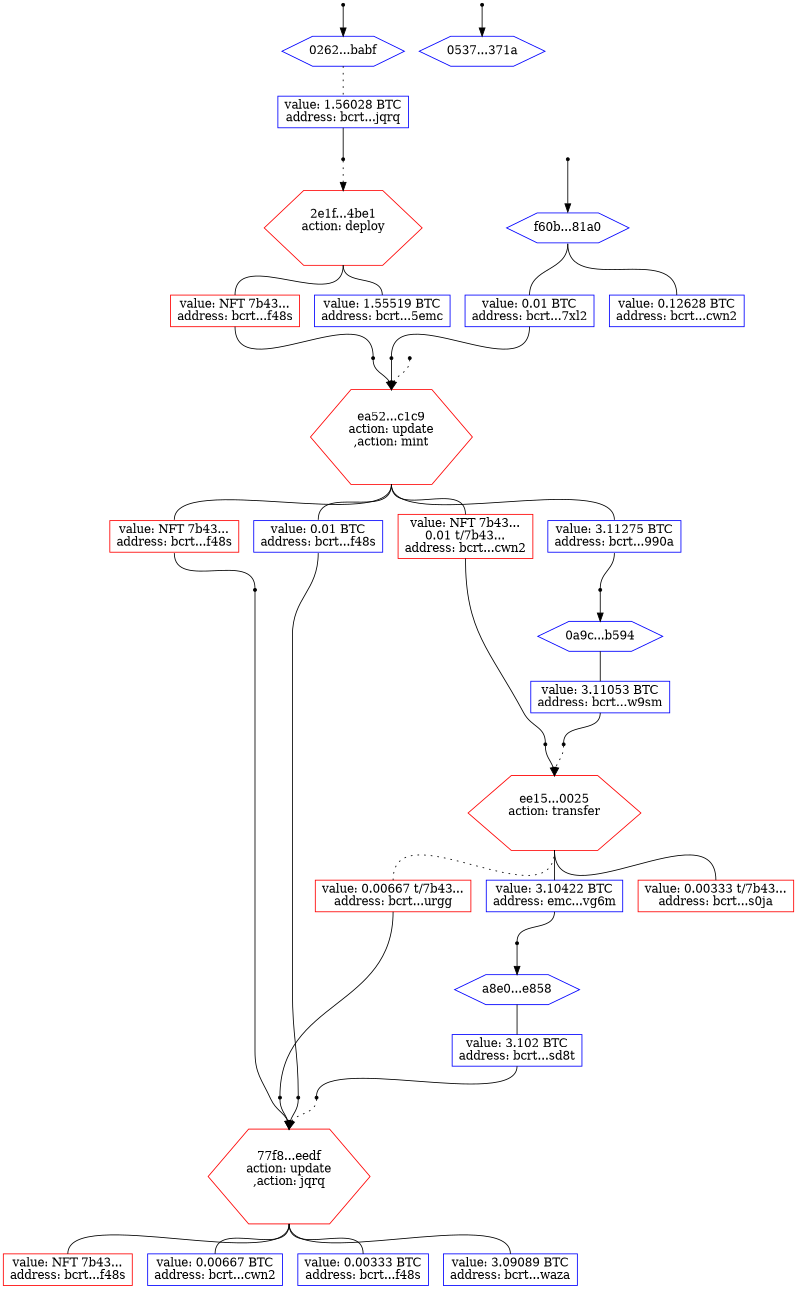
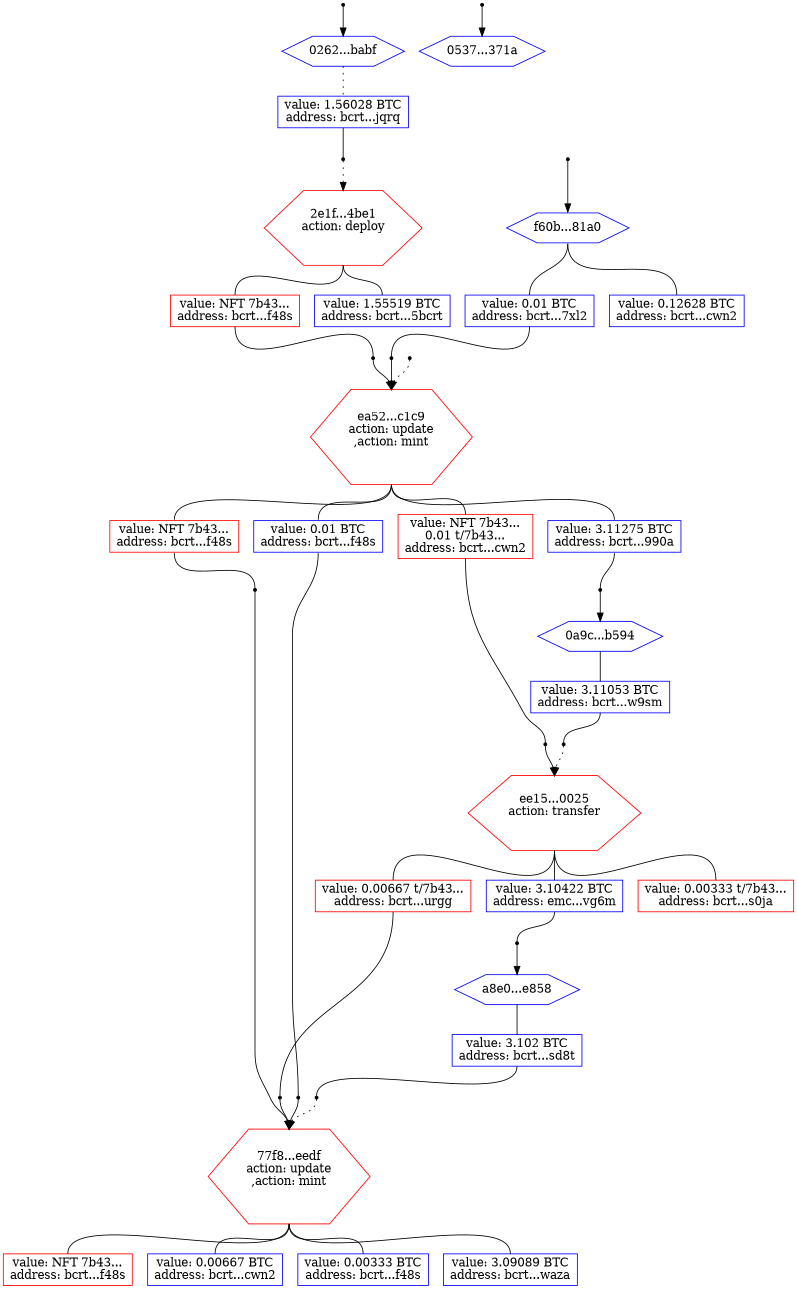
node "value: 1.55519 BTC": text "address: bcrt...5emc" -> "address: bcrt...5bcrt"
edge "ee15...0025" -- "value: 0.00667 t/7b43...": style dotted -> solid
node "77f8...eedf": text ",action: jqrq" -> ",action: mint"
